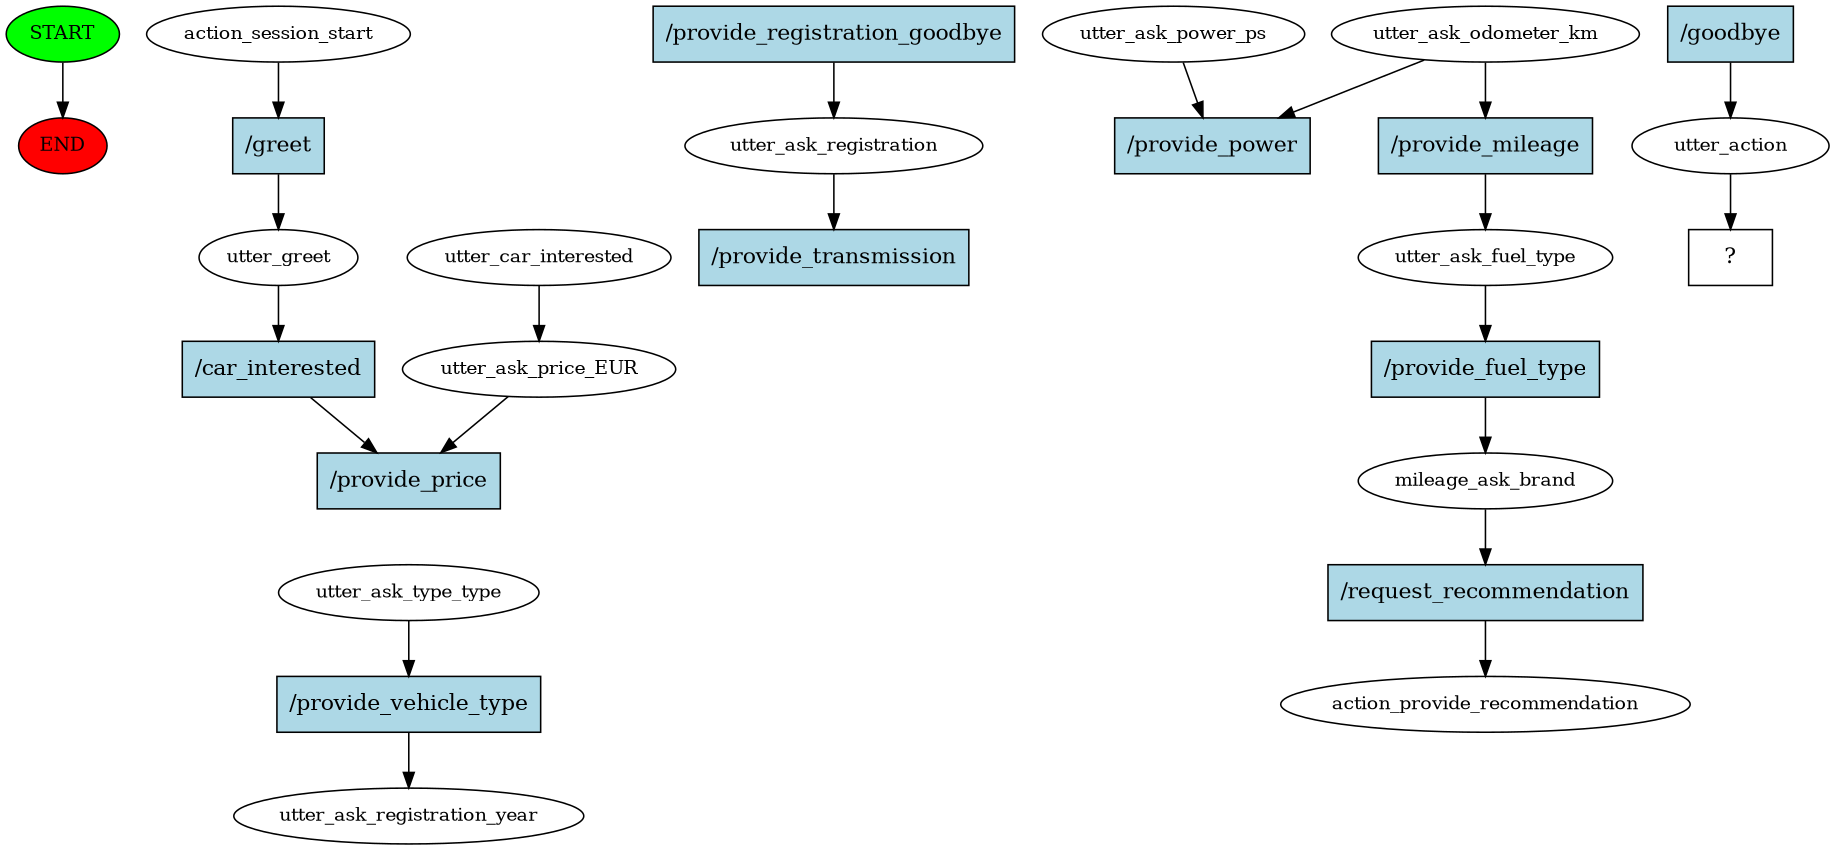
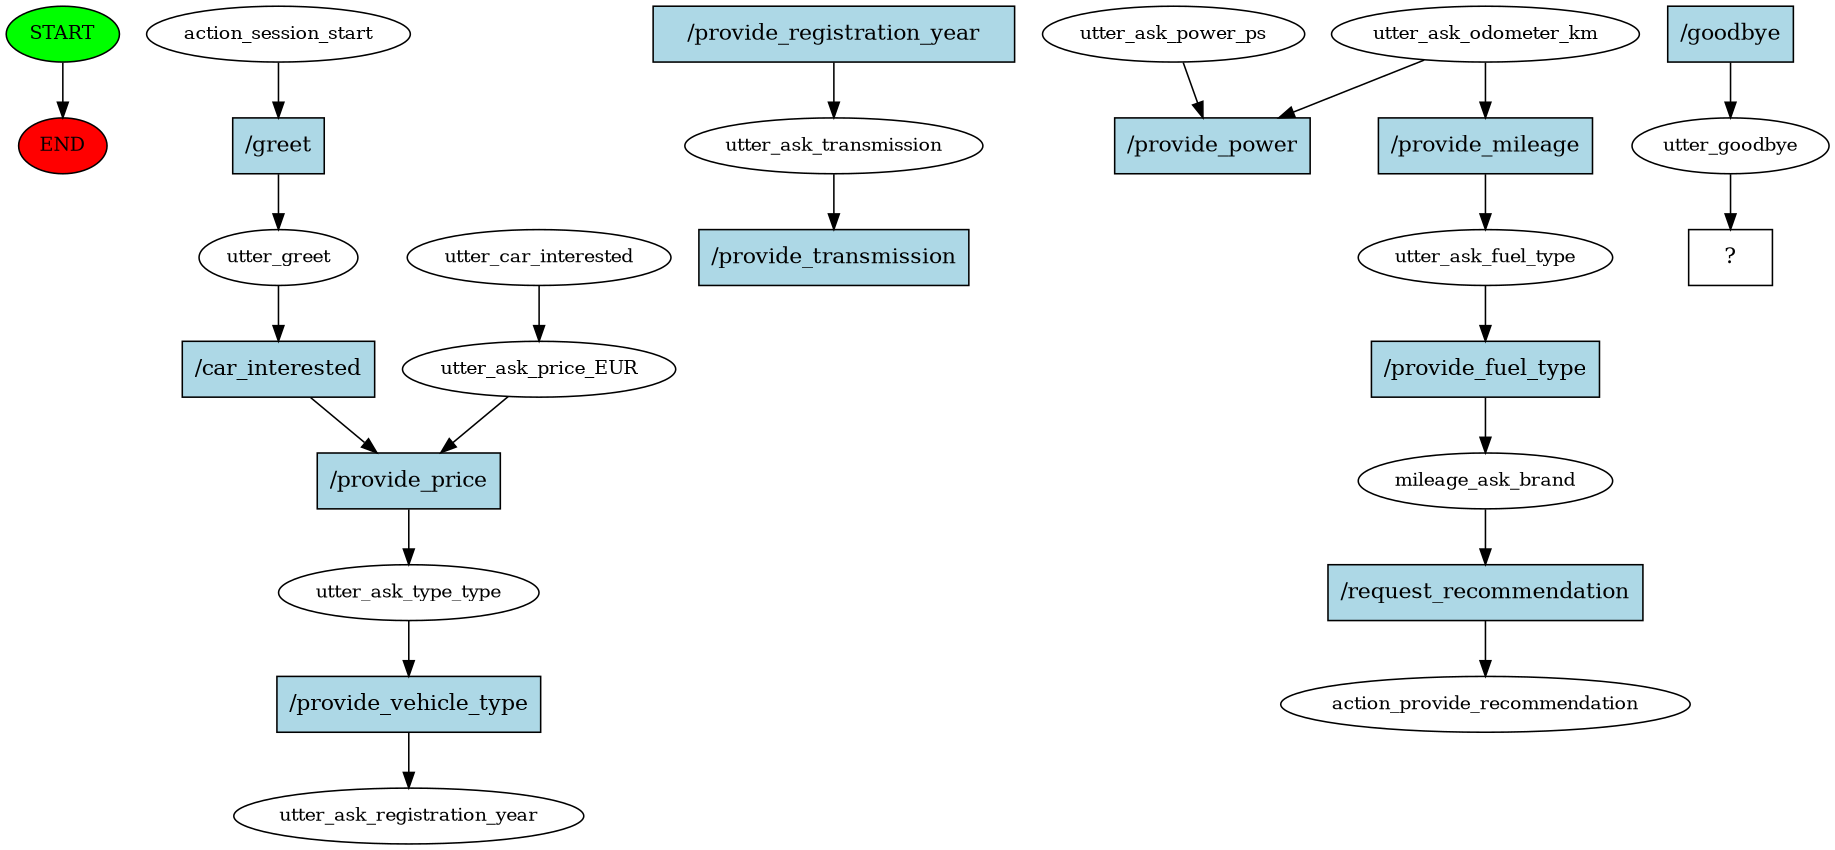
node "/provide_registration_goodbye": label "/provide_registration_goodbye" -> "/provide_registration_year"
node "utter_ask_registration": label "utter_ask_registration" -> "utter_ask_transmission"
node "utter_action": label "utter_action" -> "utter_goodbye"
edge "/provide_price" -> "utter_ask_type_type": added
